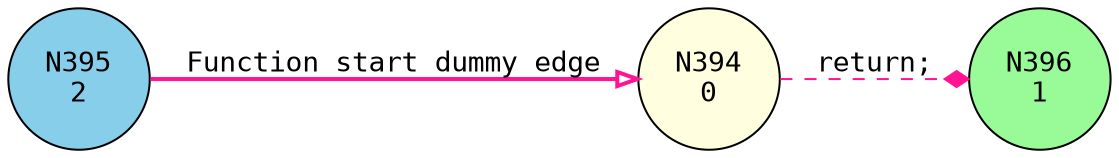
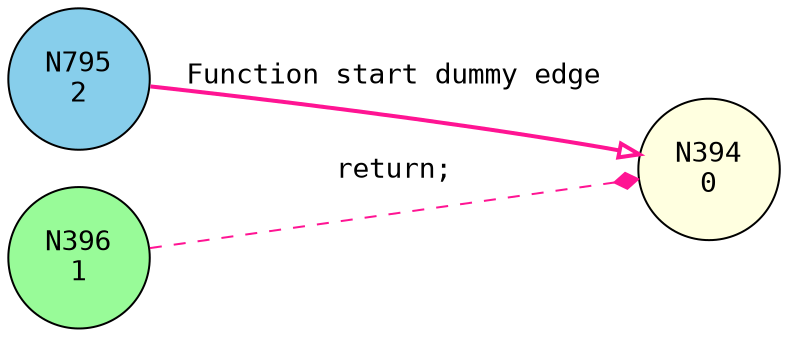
node "N395 2": label "N395 2" -> "N795 2"
edge "N394 0" -> "N396 1": reversed
